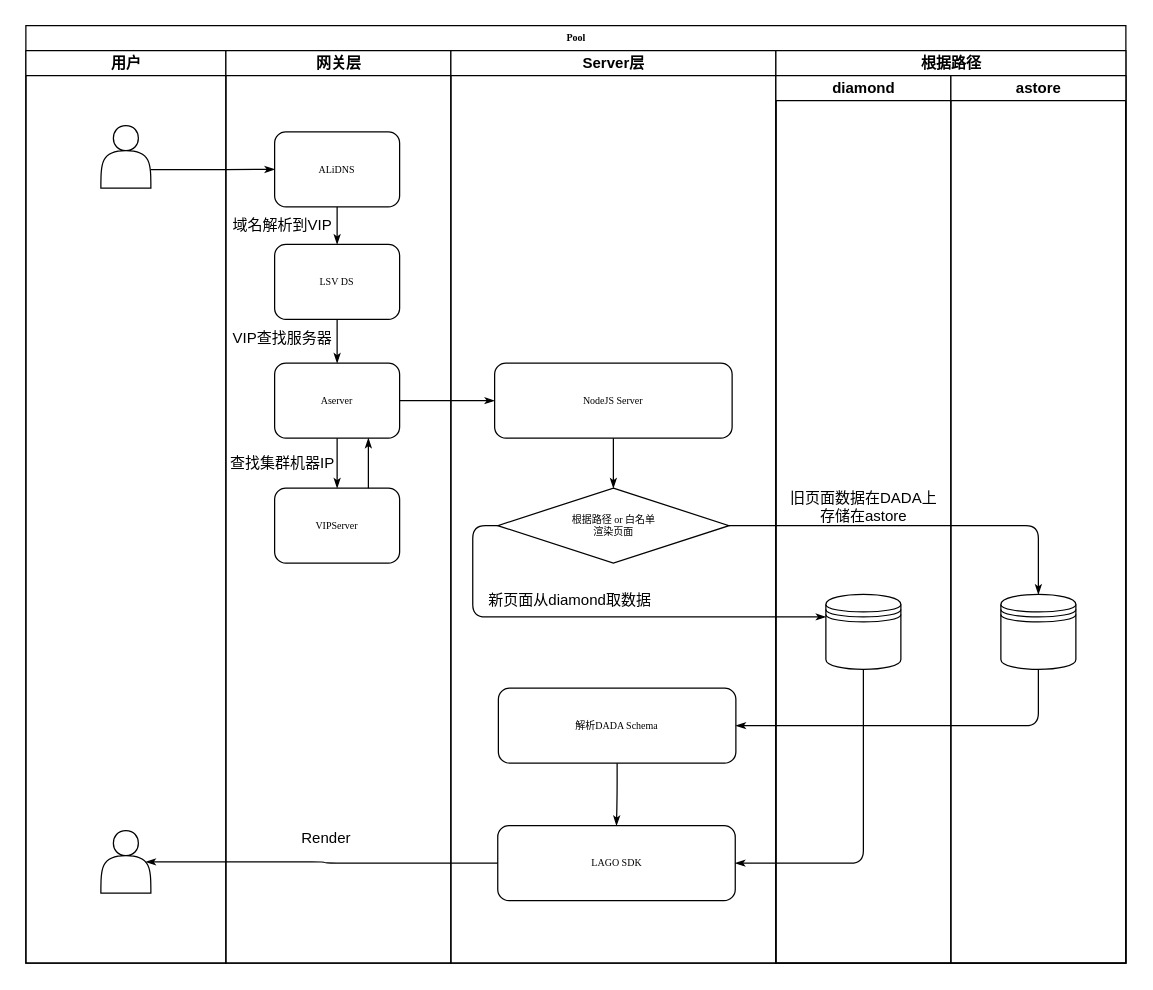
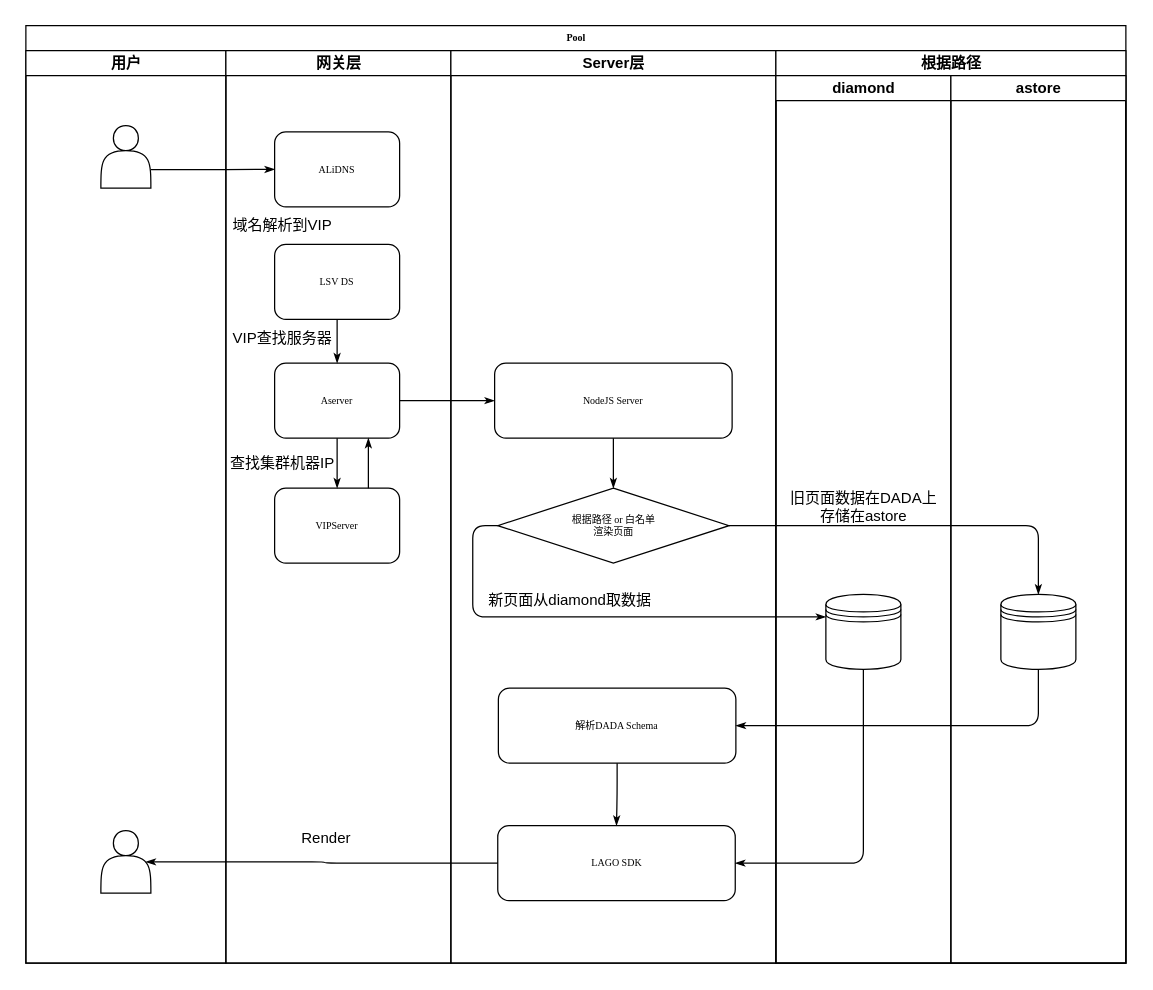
edge "ALiDNS" -> "LSV DS": removed
